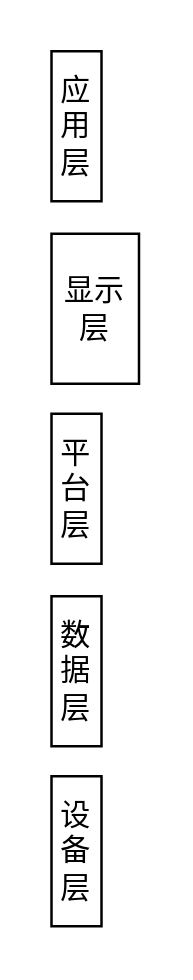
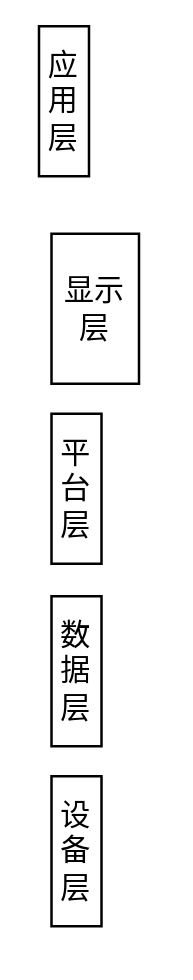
node "应用层": moved (76, 126) -> (64, 101)
